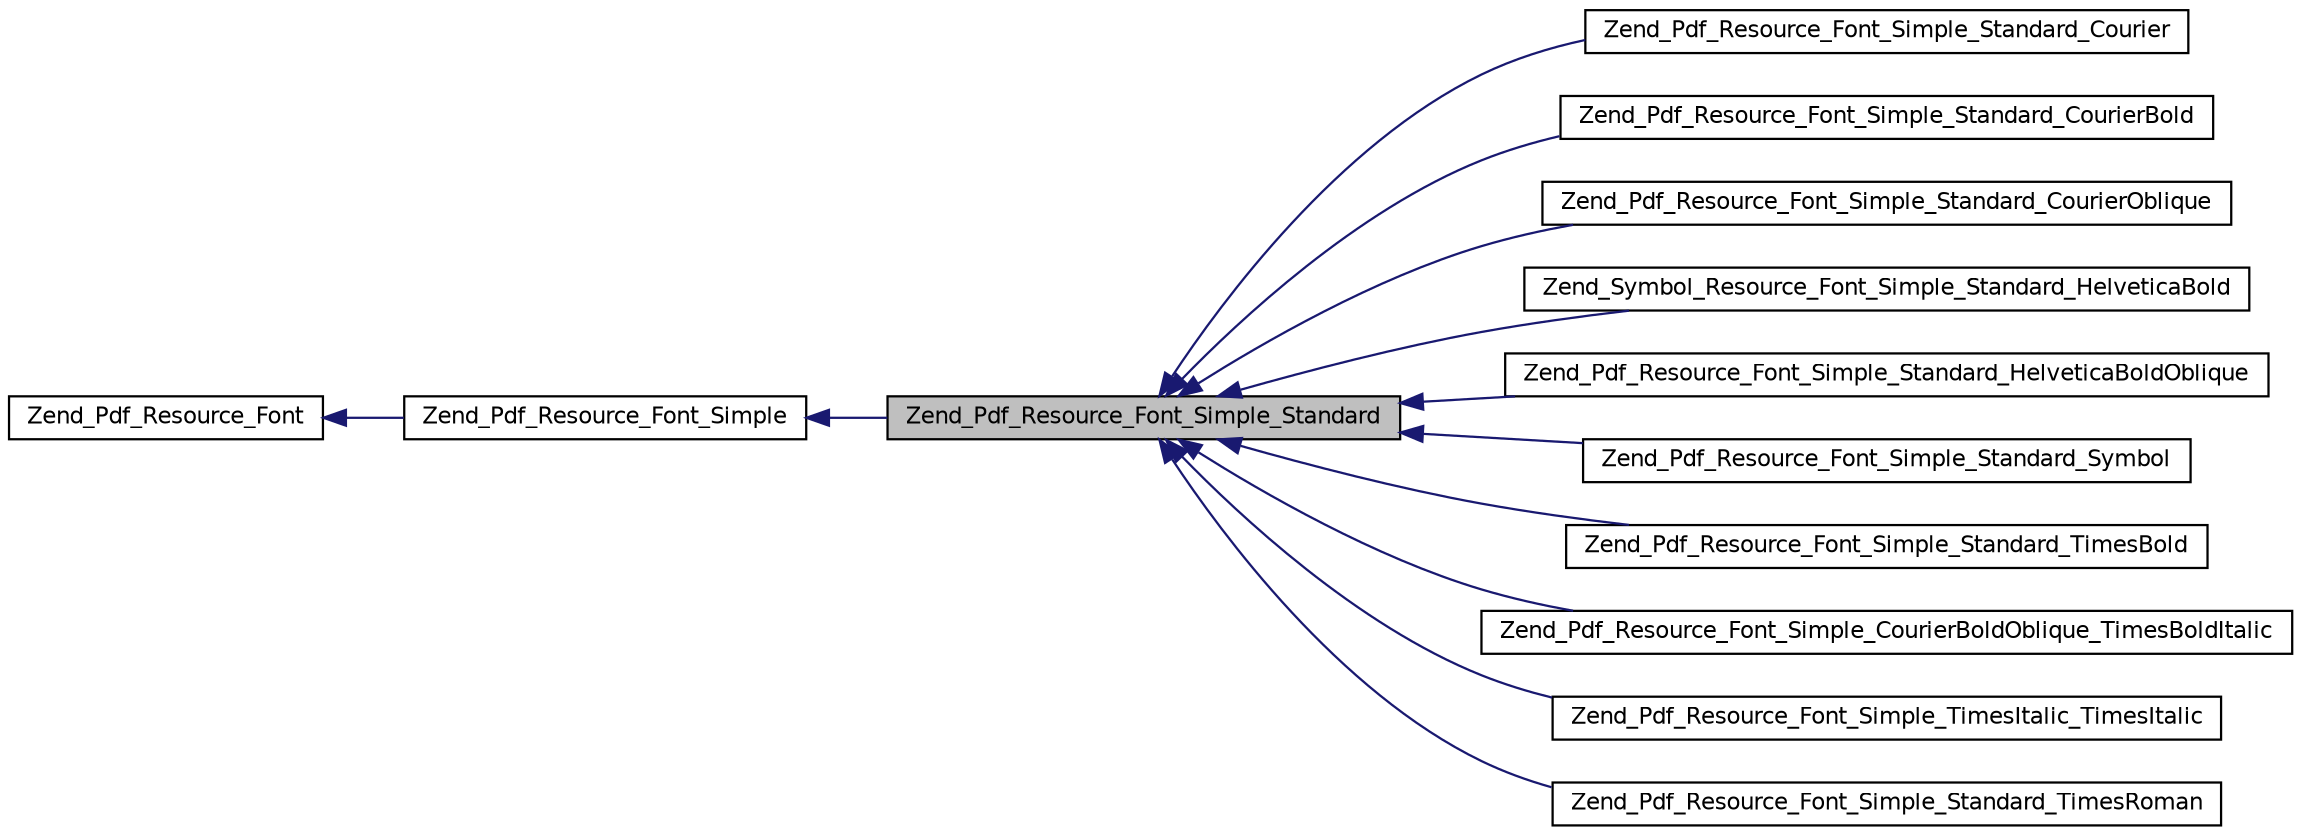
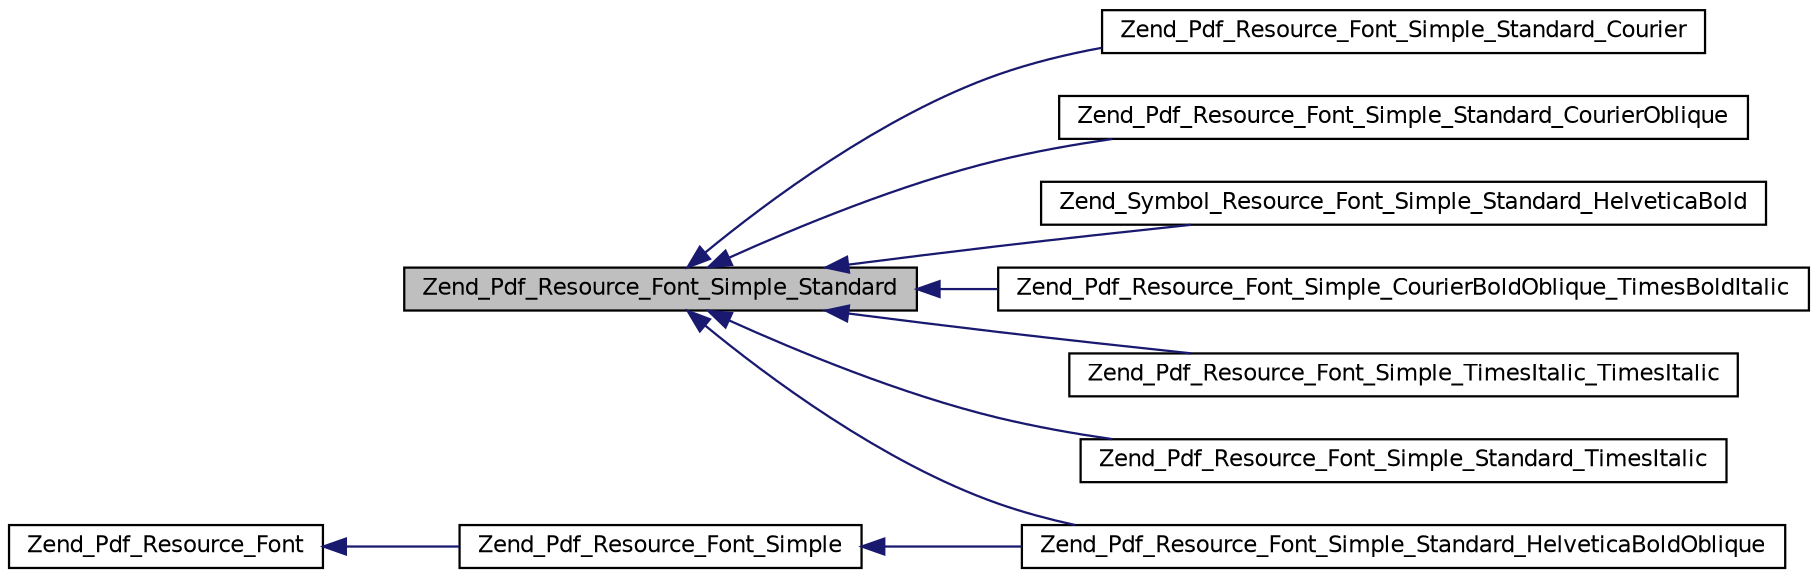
node "Zend_Pdf_Resource_Font_Simple_Standard_CourierBold": removed
edge "Zend_Pdf_Resource_Font_Simple_Standard" -> "Zend_Pdf_Resource_Font_Simple": now "Zend_Pdf_Resource_Font_Simple_Standard_HelveticaBoldOblique" -> "Zend_Pdf_Resource_Font_Simple"
node "Zend_Pdf_Resource_Font_Simple_Standard_Symbol": removed
node "Zend_Pdf_Resource_Font_Simple_Standard_TimesBold": removed
node "Zend_Pdf_Resource_Font_Simple_Standard_TimesRoman": label "Zend_Pdf_Resource_Font_Simple_Standard_TimesRoman" -> "Zend_Pdf_Resource_Font_Simple_Standard_TimesItalic"
